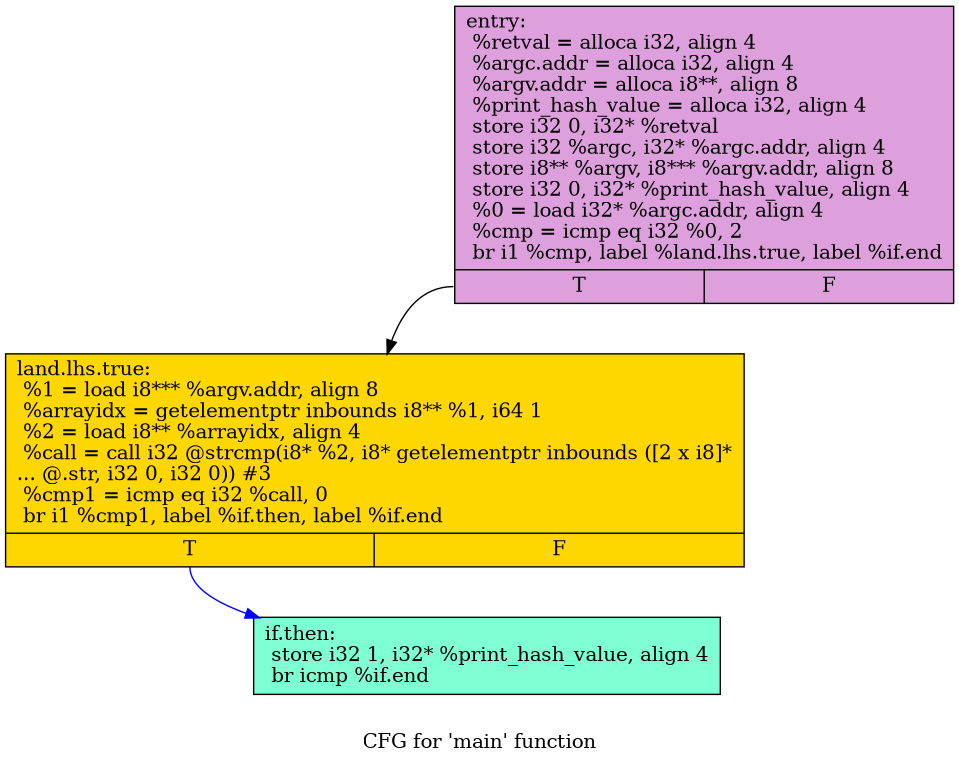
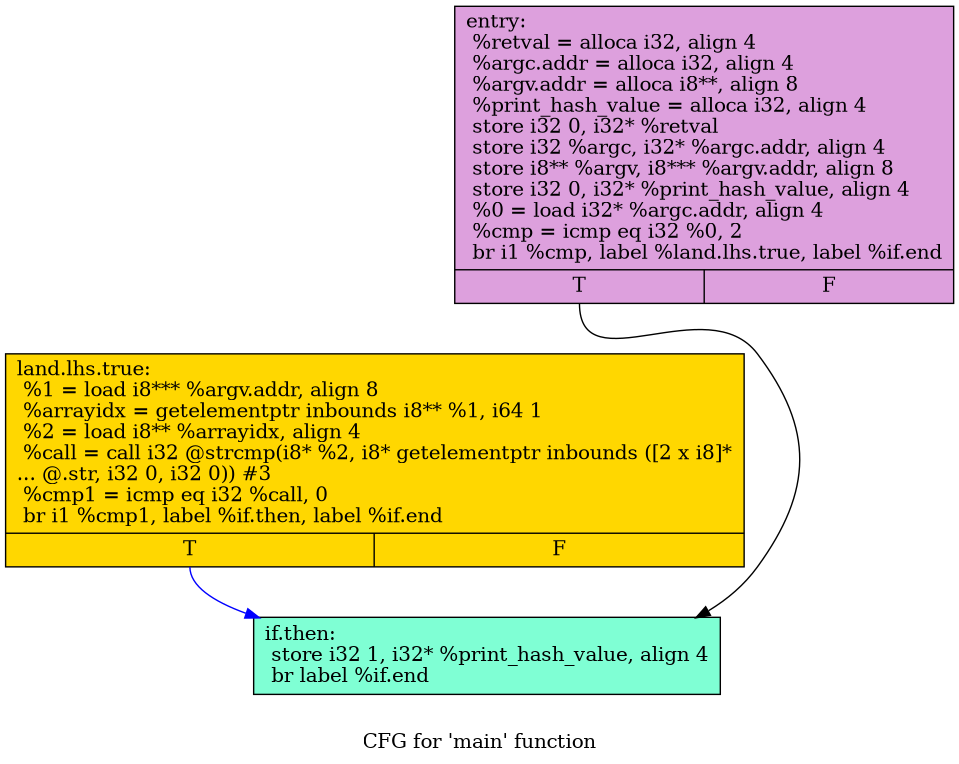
edge "entry:" -> "land.lhs.true:": now "entry:" -> "if.then:"
node "if.then:": text "br icmp %if.end" -> "br label %if.end"
